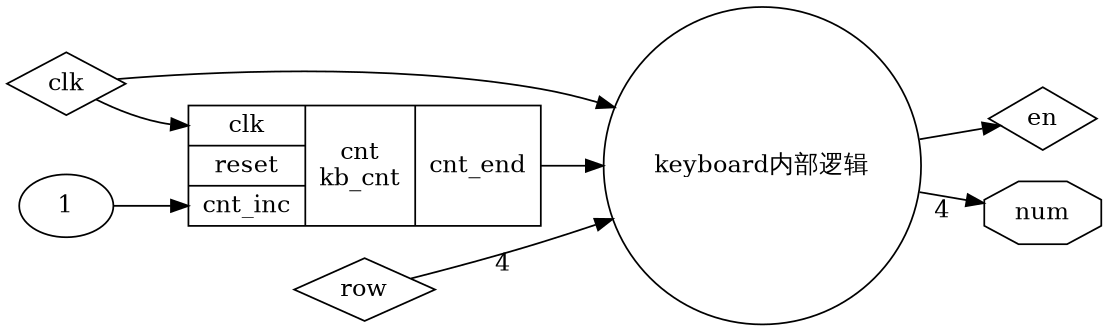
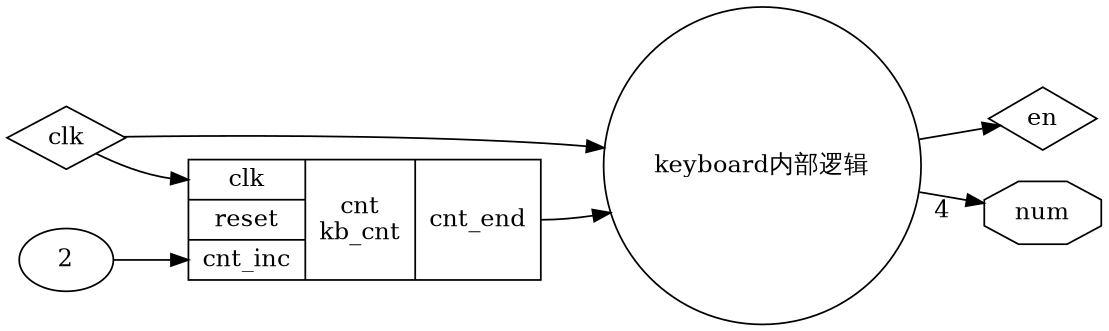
node "1": label "1" -> "2"
node "row": removed
